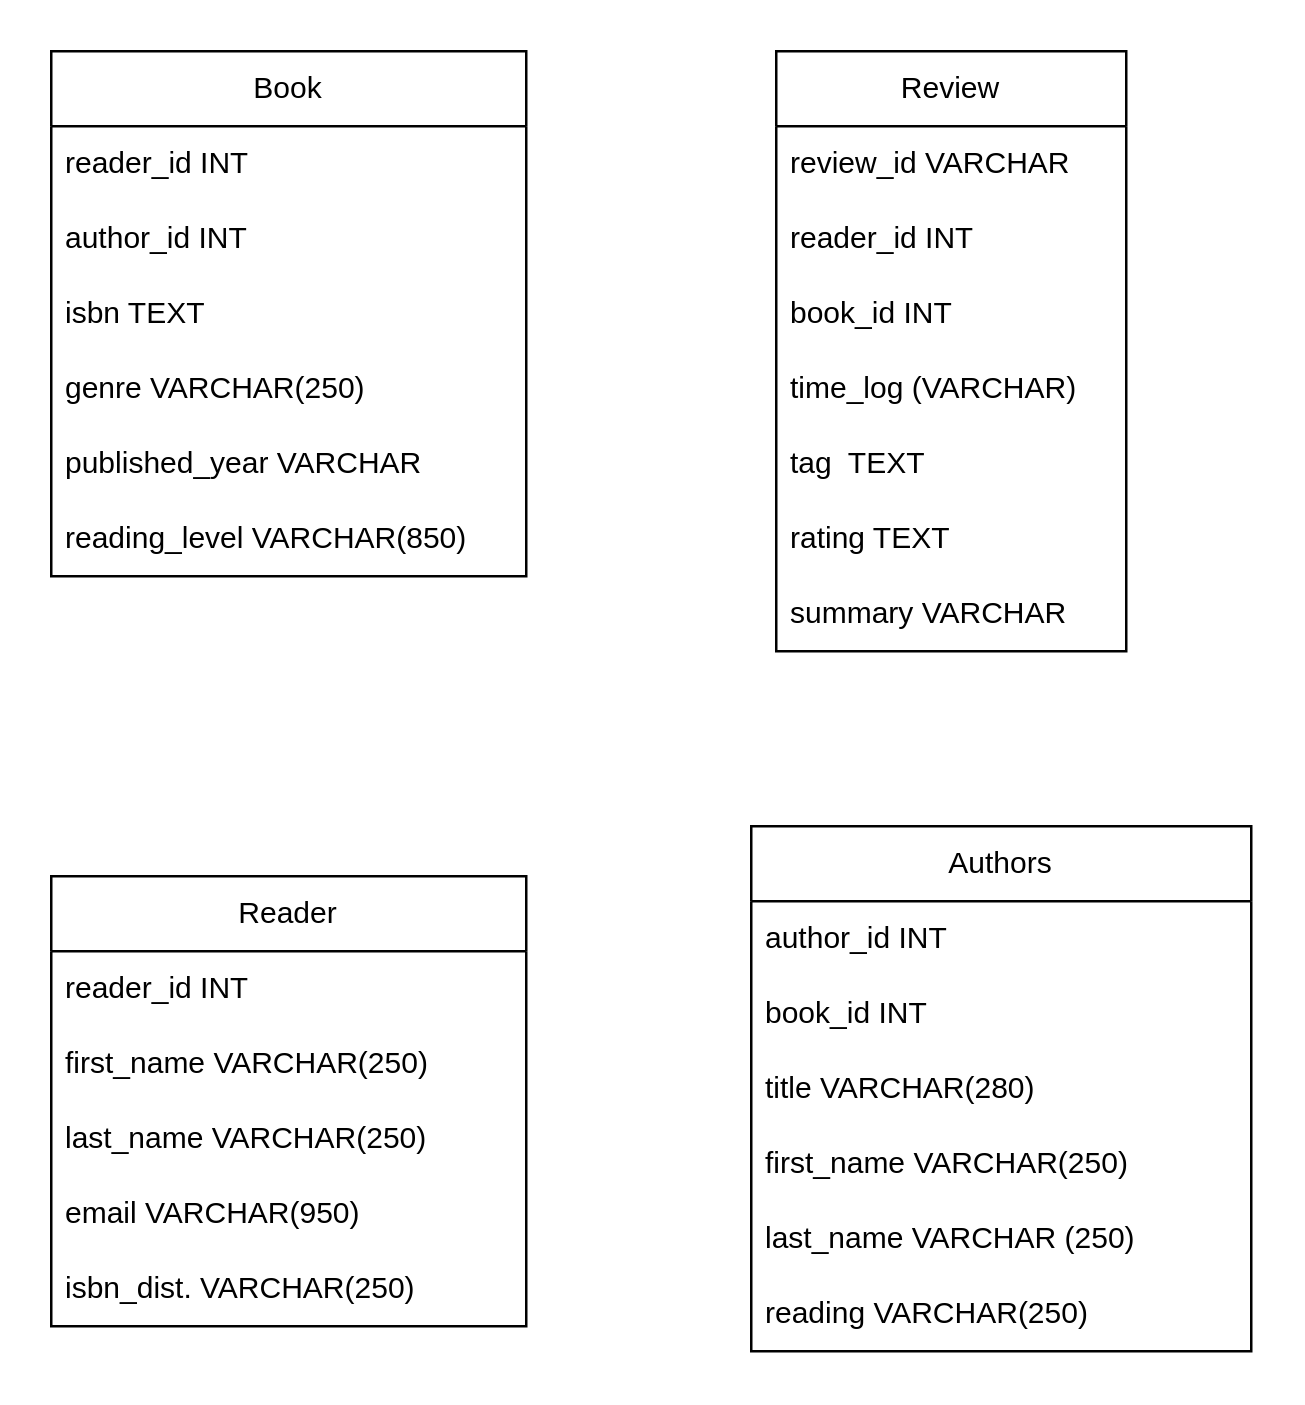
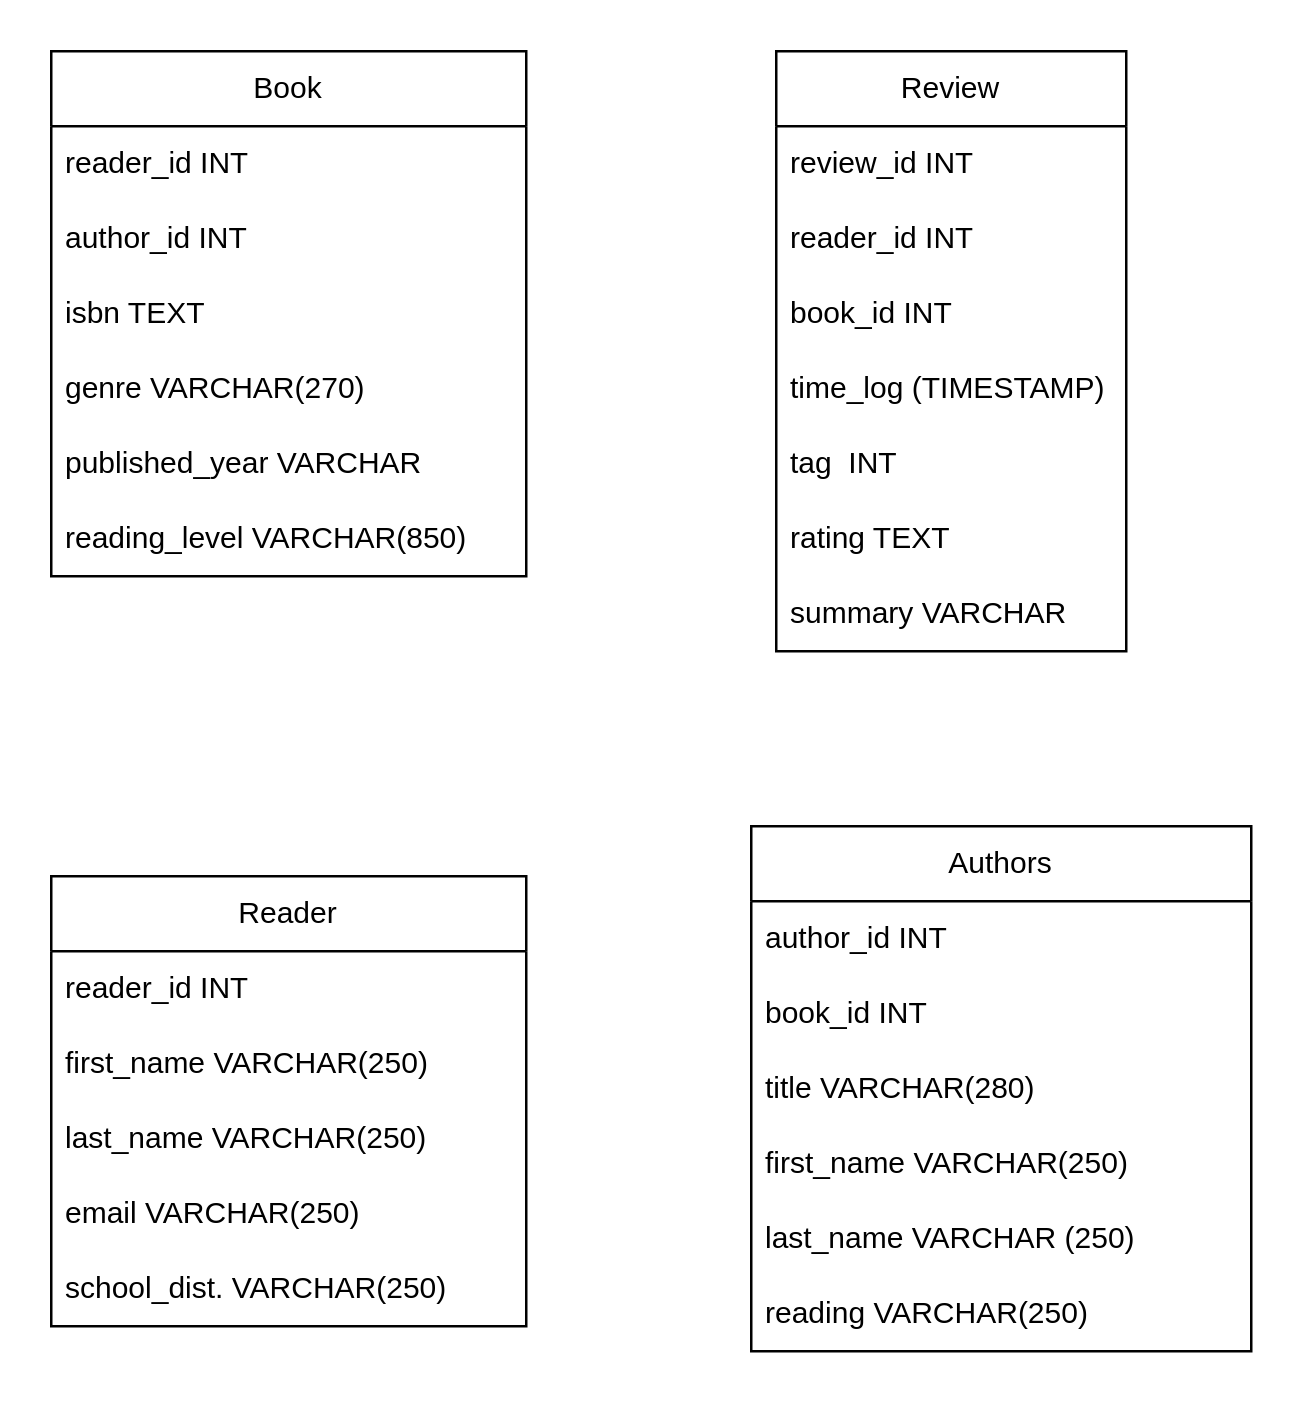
node "review_id VARCHAR": label "review_id VARCHAR" -> "review_id INT"
node "genre VARCHAR(250)": label "genre VARCHAR(250)" -> "genre VARCHAR(270)"
node "time_log (VARCHAR)": label "time_log (VARCHAR)" -> "time_log (TIMESTAMP)"
node "tag TEXT": label "tag TEXT" -> "tag INT"
node "email VARCHAR(950)": label "email VARCHAR(950)" -> "email VARCHAR(250)"
node "isbn_dist. VARCHAR(250)": label "isbn_dist. VARCHAR(250)" -> "school_dist. VARCHAR(250)"
